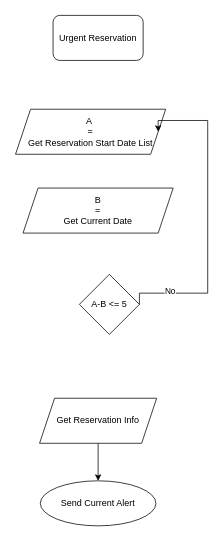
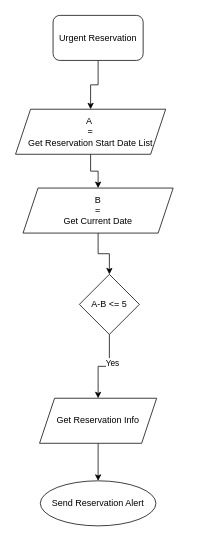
edge "Urgent Reservation" -> "A = Get Reservation Start Date List": added
edge "A = Get Reservation Start Date List" -> "B = Get Current Date": added
edge "A-B <= 5" -> "A = Get Reservation Start Date List": removed, label "No"
edge "B = Get Current Date" -> "A-B <= 5": added
edge "A-B <= 5" -> "Get Reservation Info": added, label "Yes"
node "Send Current Alert": label "Send Current Alert" -> "Send Reservation Alert"
